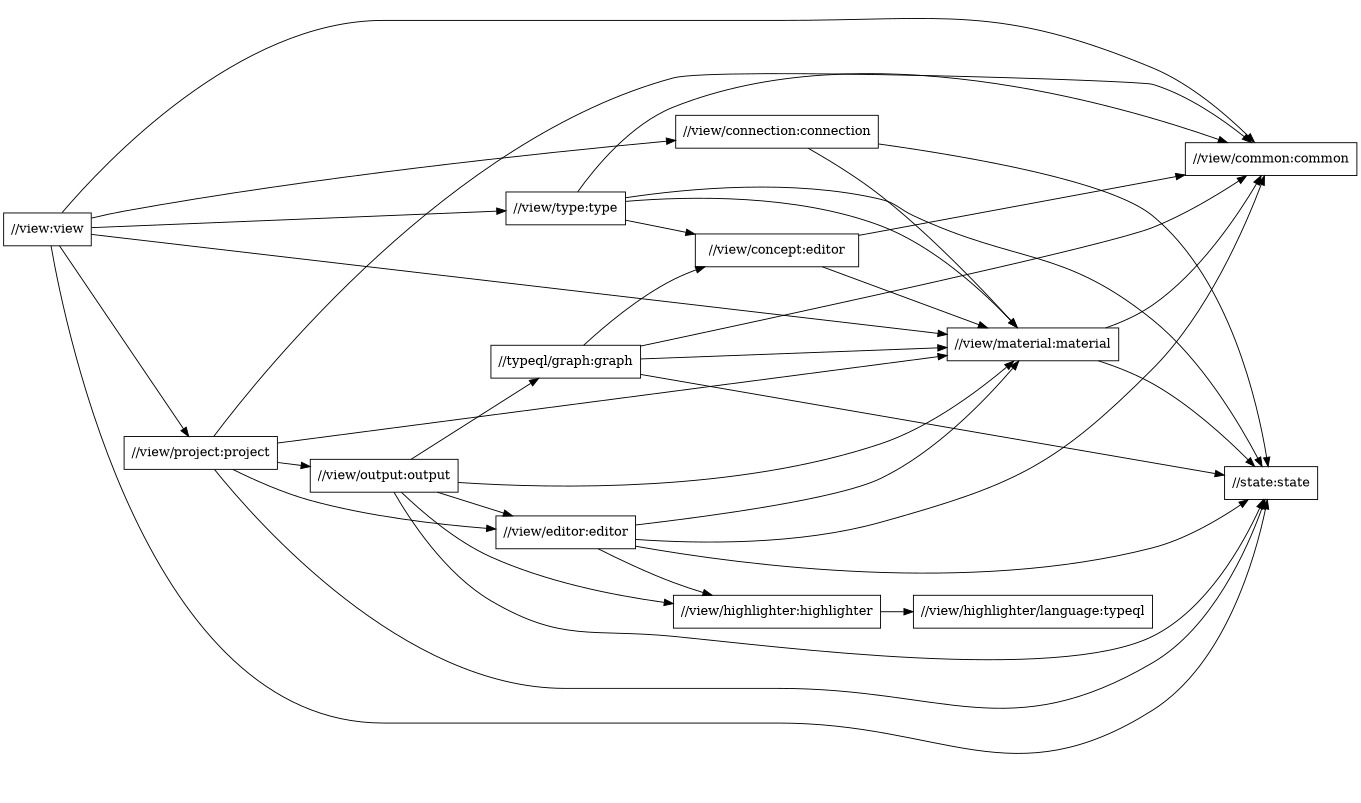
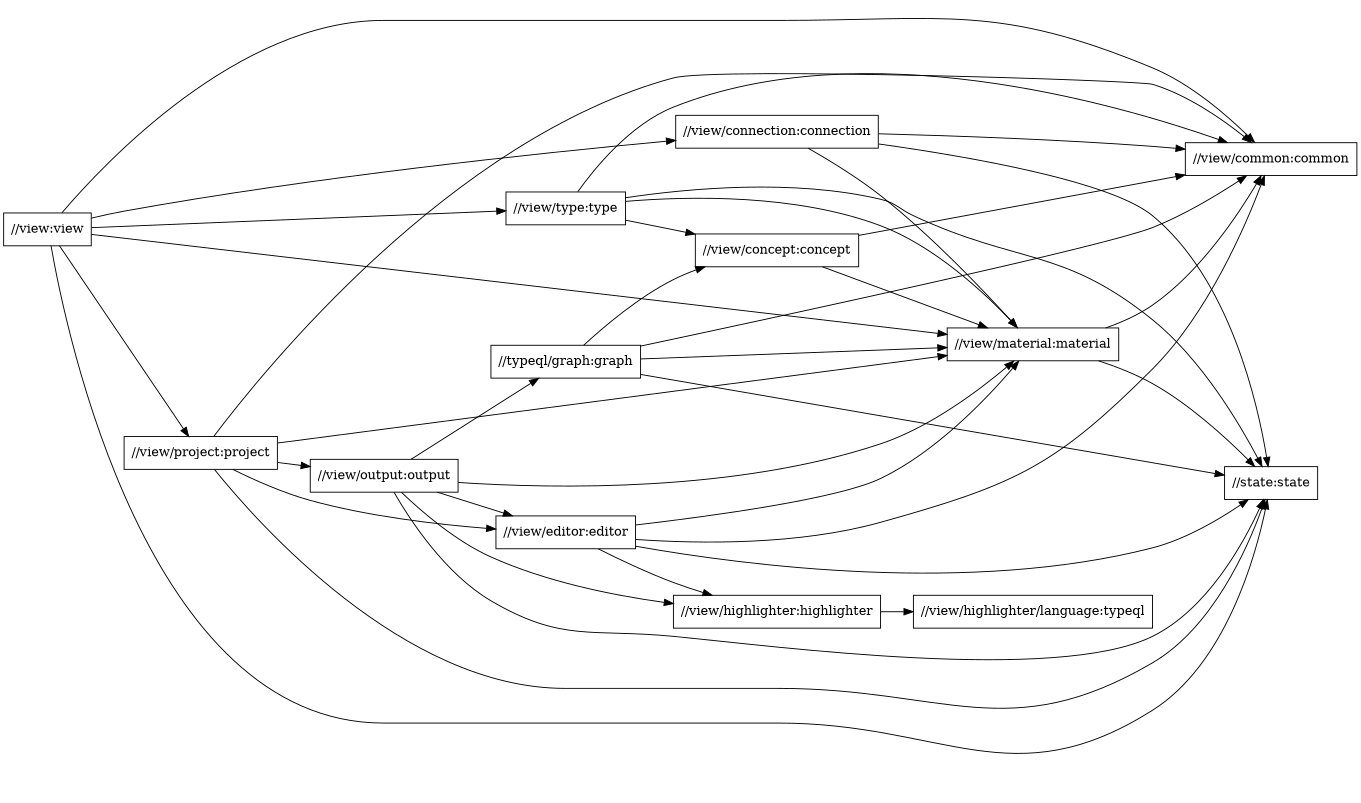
edge "//view/connection:connection" -> "//view/common:common": added
node "//view/concept:editor": label "//view/concept:editor" -> "//view/concept:concept"
